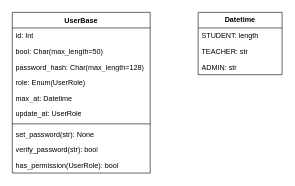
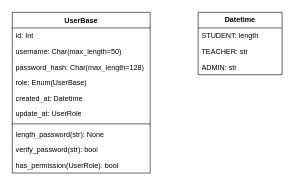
node "bool: Char(max_length=50)": label "bool: Char(max_length=50)" -> "username: Char(max_length=50)"
node "role: Enum(UserRole)": label "role: Enum(UserRole)" -> "role: Enum(UserBase)"
node "max_at: Datetime": label "max_at: Datetime" -> "created_at: Datetime"
node "set_password(str): None": label "set_password(str): None" -> "length_password(str): None"
